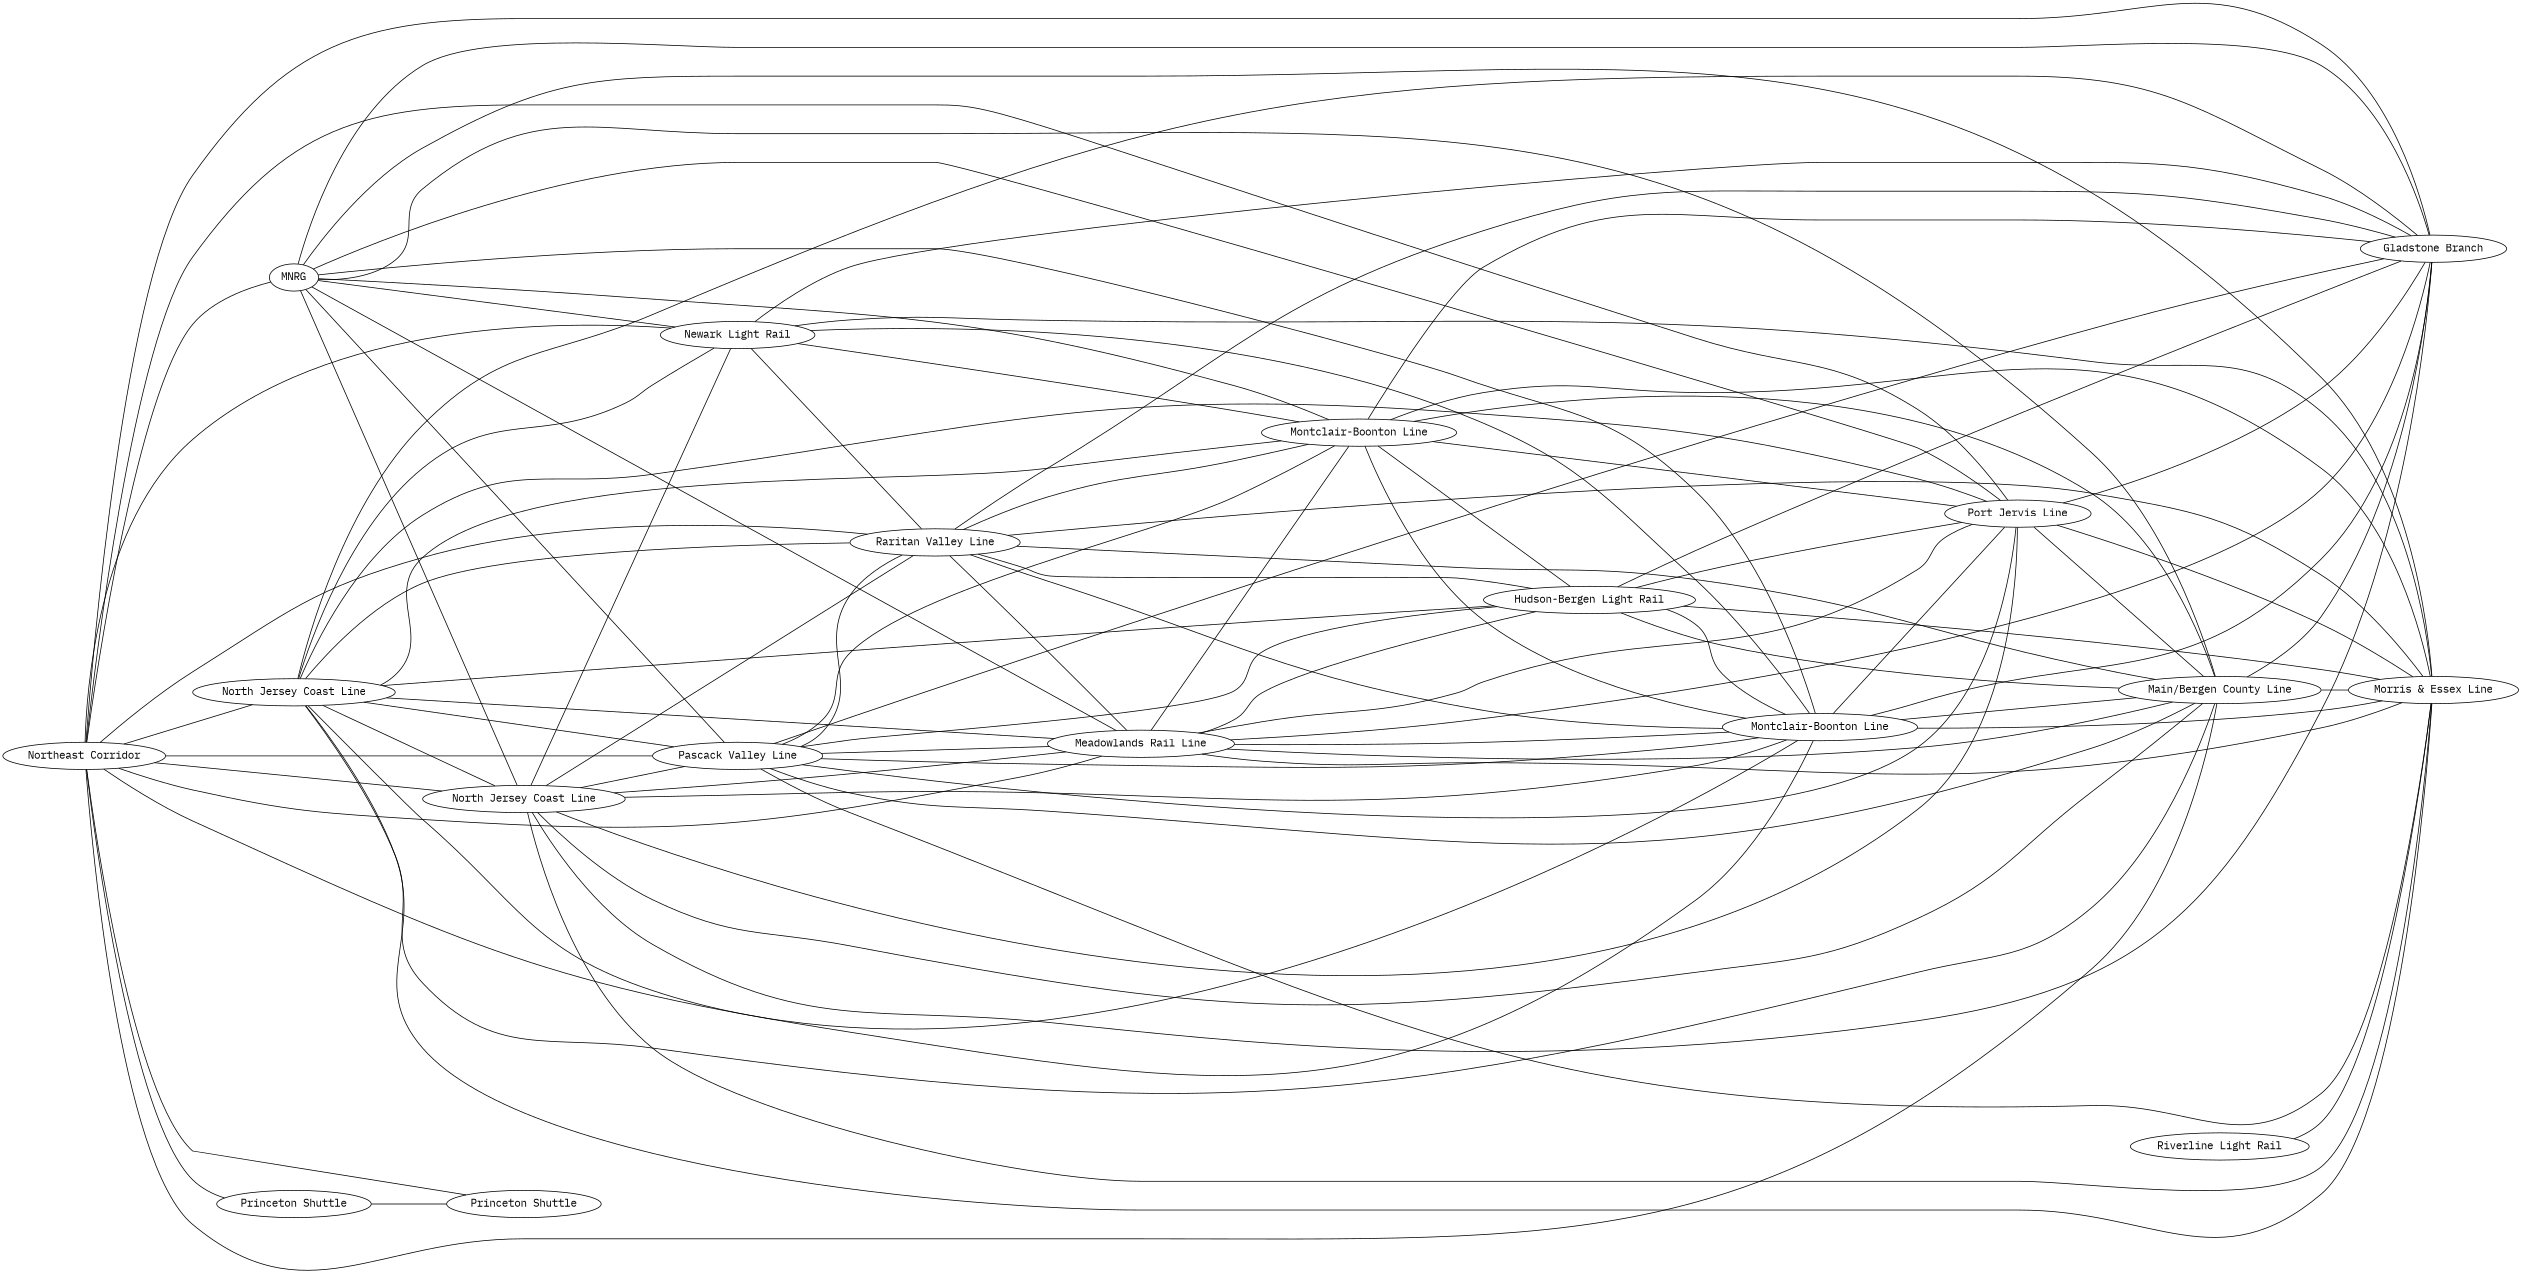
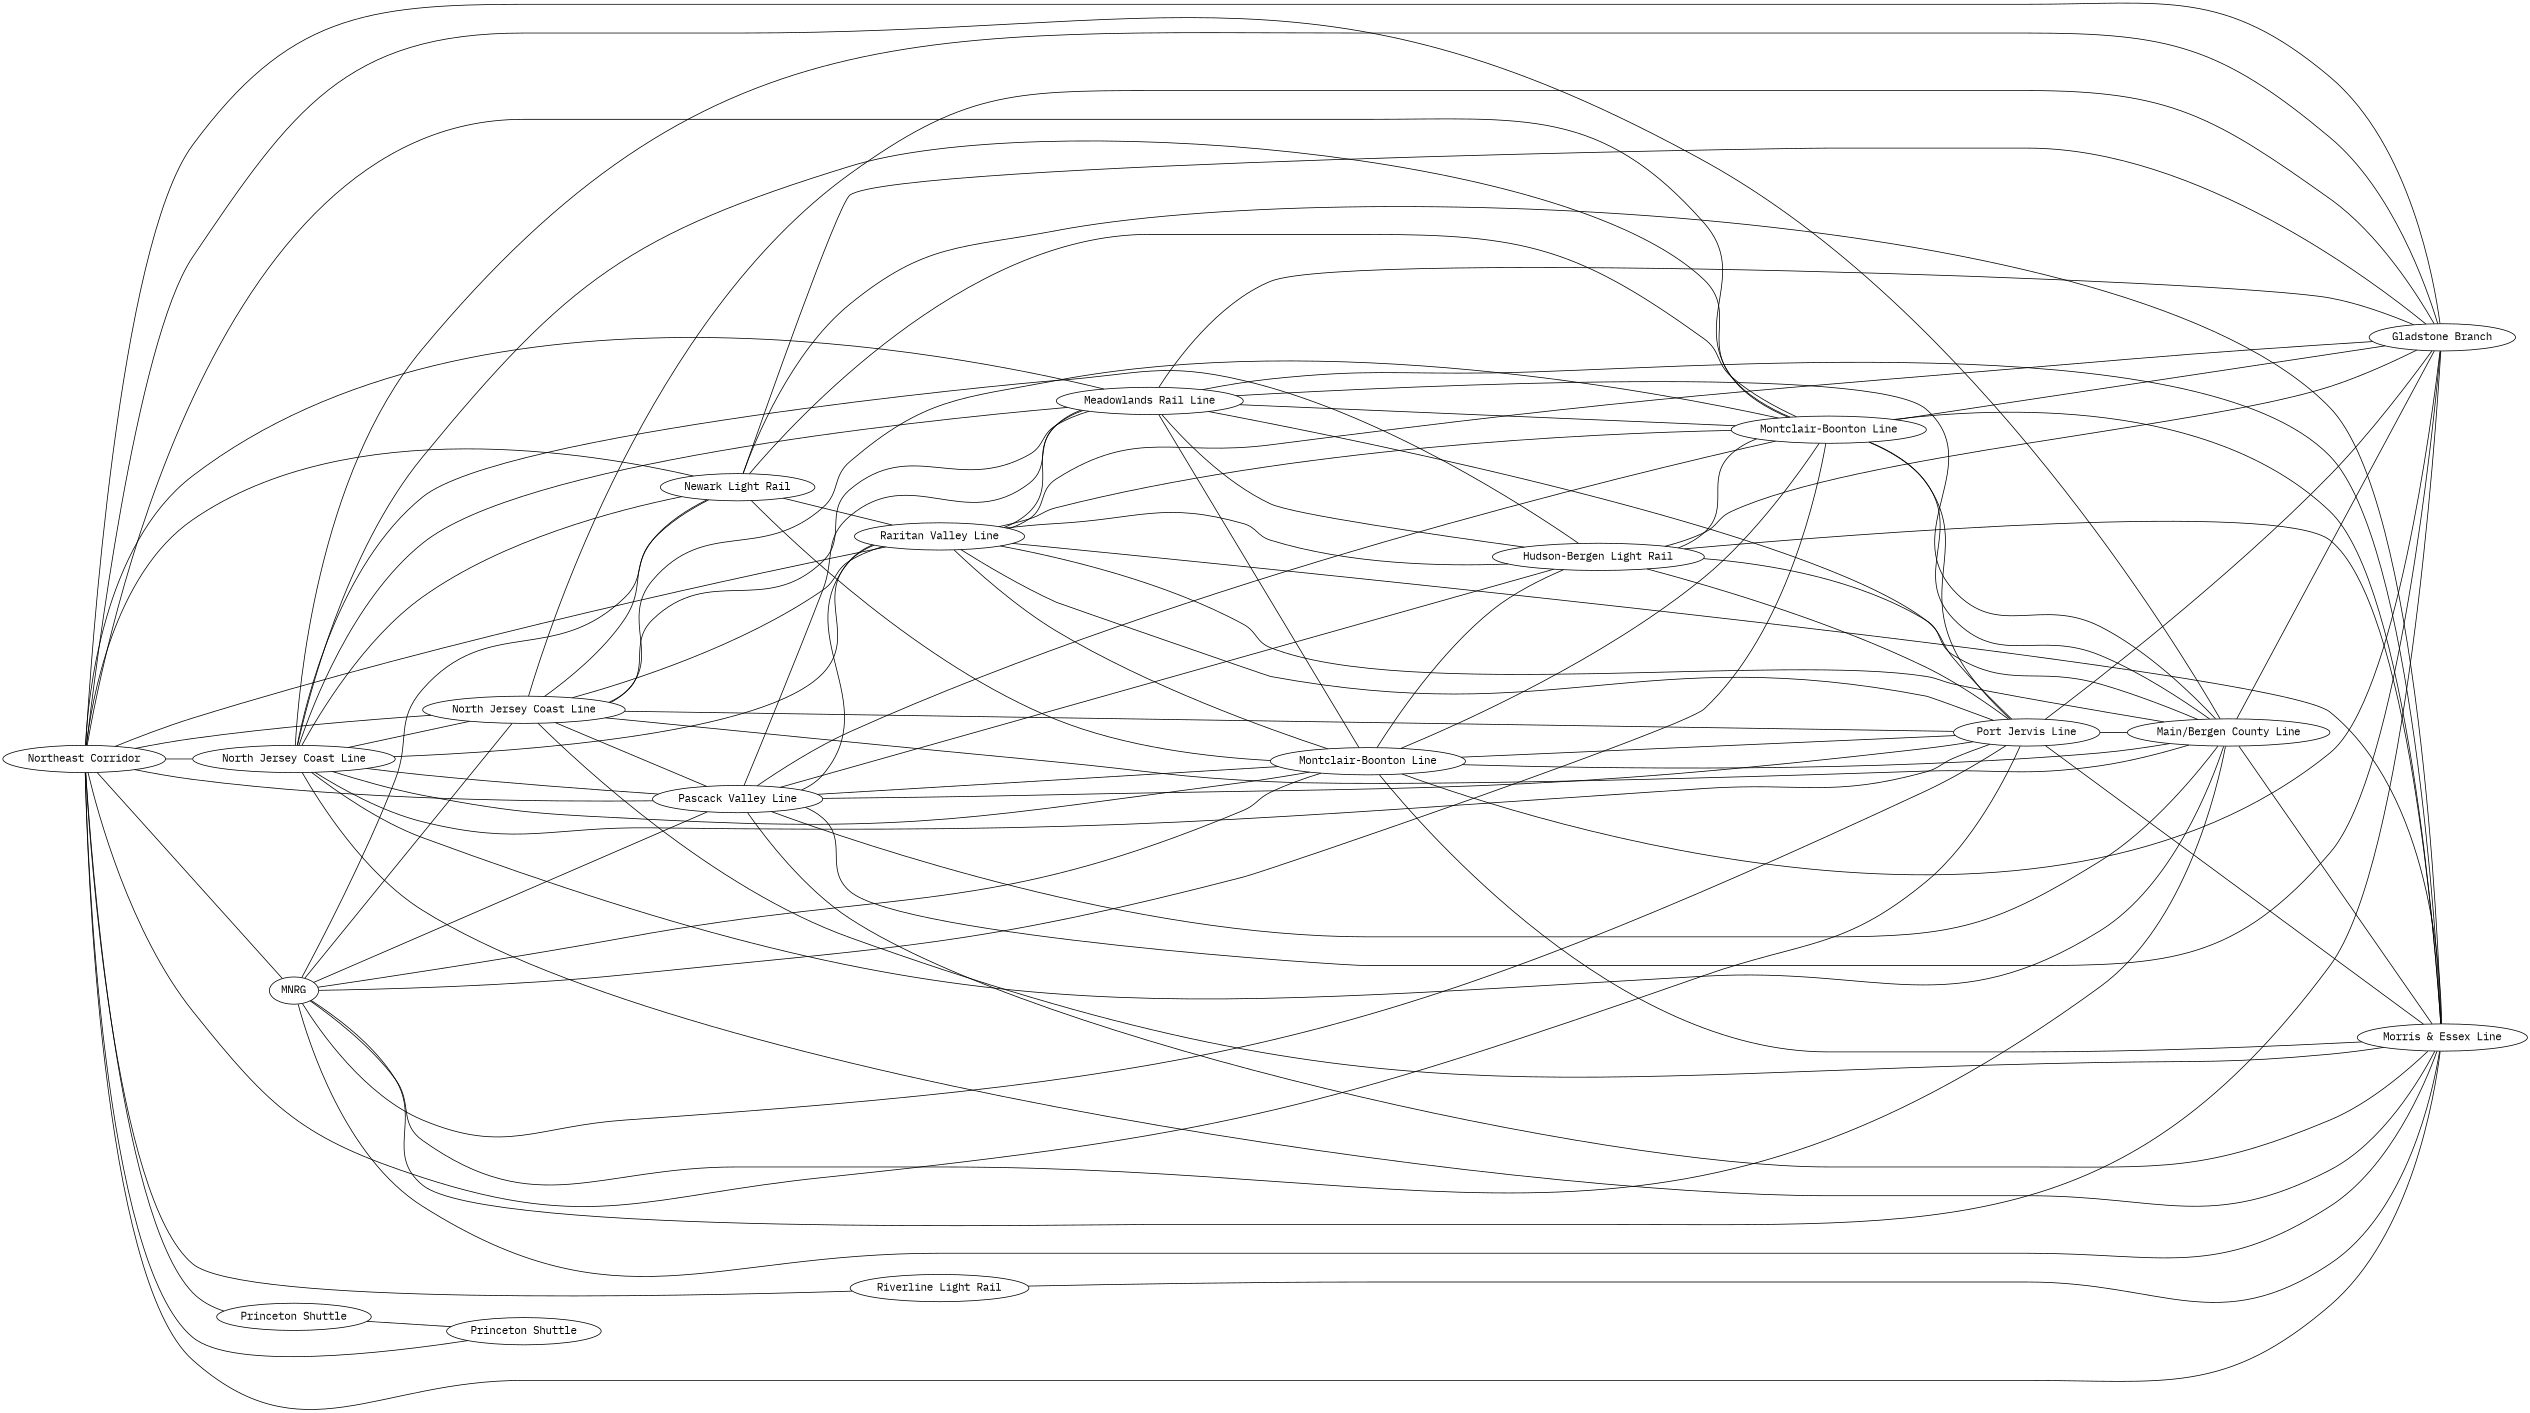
edge "MNRG" -- "Meadowlands Rail Line": removed
edge "Raritan Valley Line" -- "Port Jervis Line": added
edge "Northeast Corridor" -- "Riverline Light Rail": added
edge "Northeast Corridor" -- "Morris & Essex Line": added
